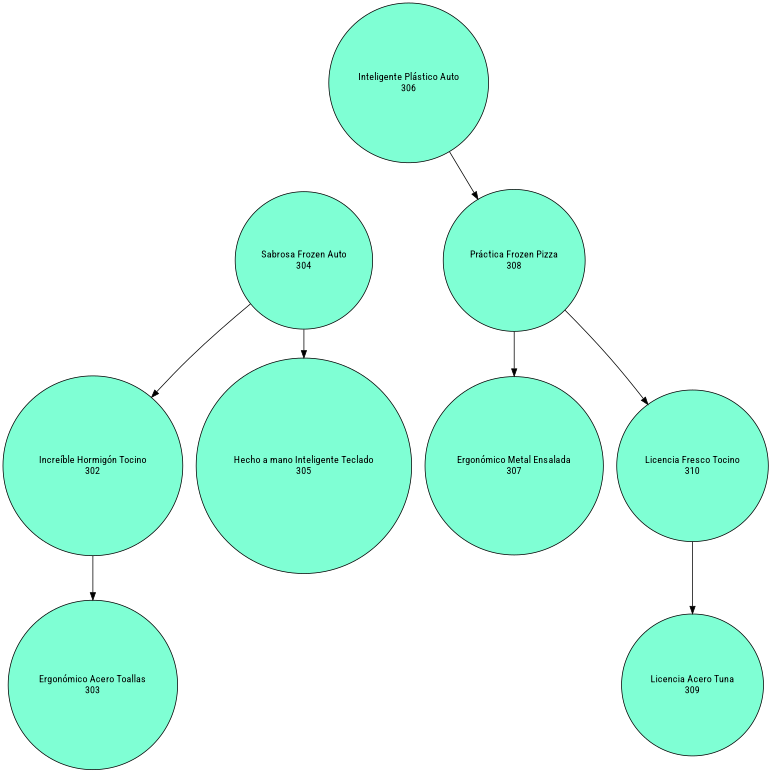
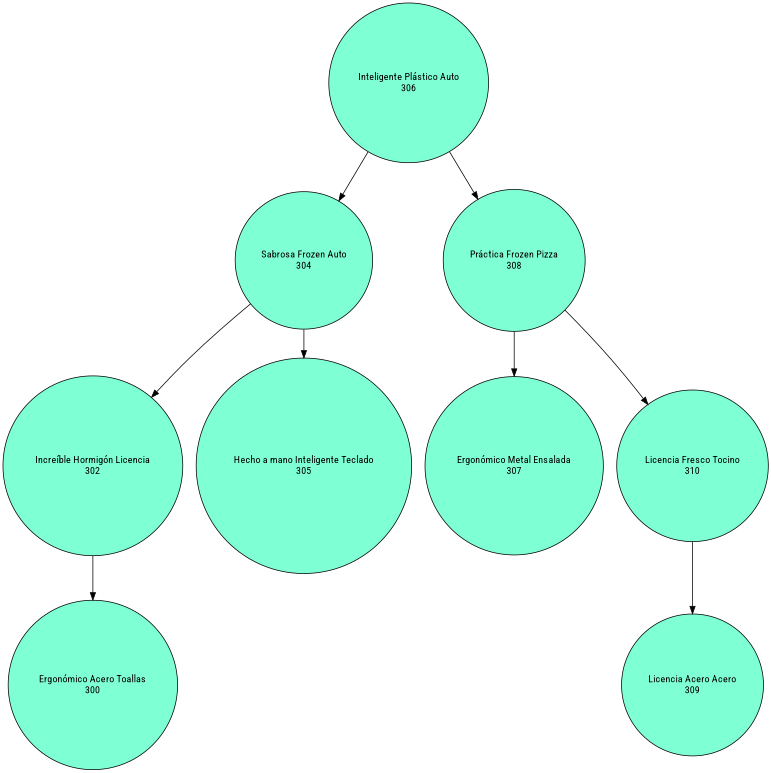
edge "Inteligente Plástico Auto 306" -> "Sabrosa Frozen Auto 304": added
node "Increíble Hormigón Tocino 302": label "Increíble Hormigón Tocino 302" -> "Increíble Hormigón Licencia 302"
node "Ergonómico Acero Toallas 303": label "Ergonómico Acero Toallas 303" -> "Ergonómico Acero Toallas 300"
node "Licencia Acero Tuna 309": label "Licencia Acero Tuna 309" -> "Licencia Acero Acero 309"
